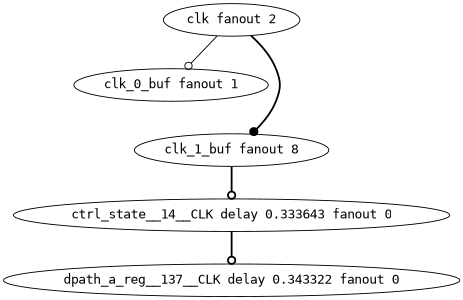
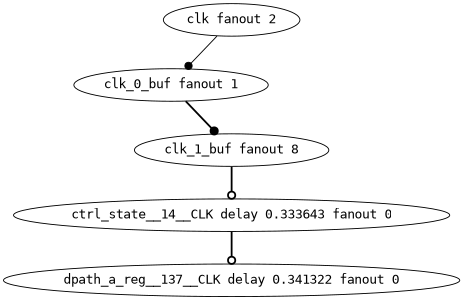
edge "clk fanout 2" -> "clk_0_buf fanout 1": arrowhead odot -> dot
edge "clk fanout 2" -> "clk_1_buf fanout 8": now "clk_0_buf fanout 1" -> "clk_1_buf fanout 8"
node "dpath_a_reg__137__CLK delay 0.343322 fanout 0": label "dpath_a_reg__137__CLK delay 0.343322 fanout 0" -> "dpath_a_reg__137__CLK delay 0.341322 fanout 0"
